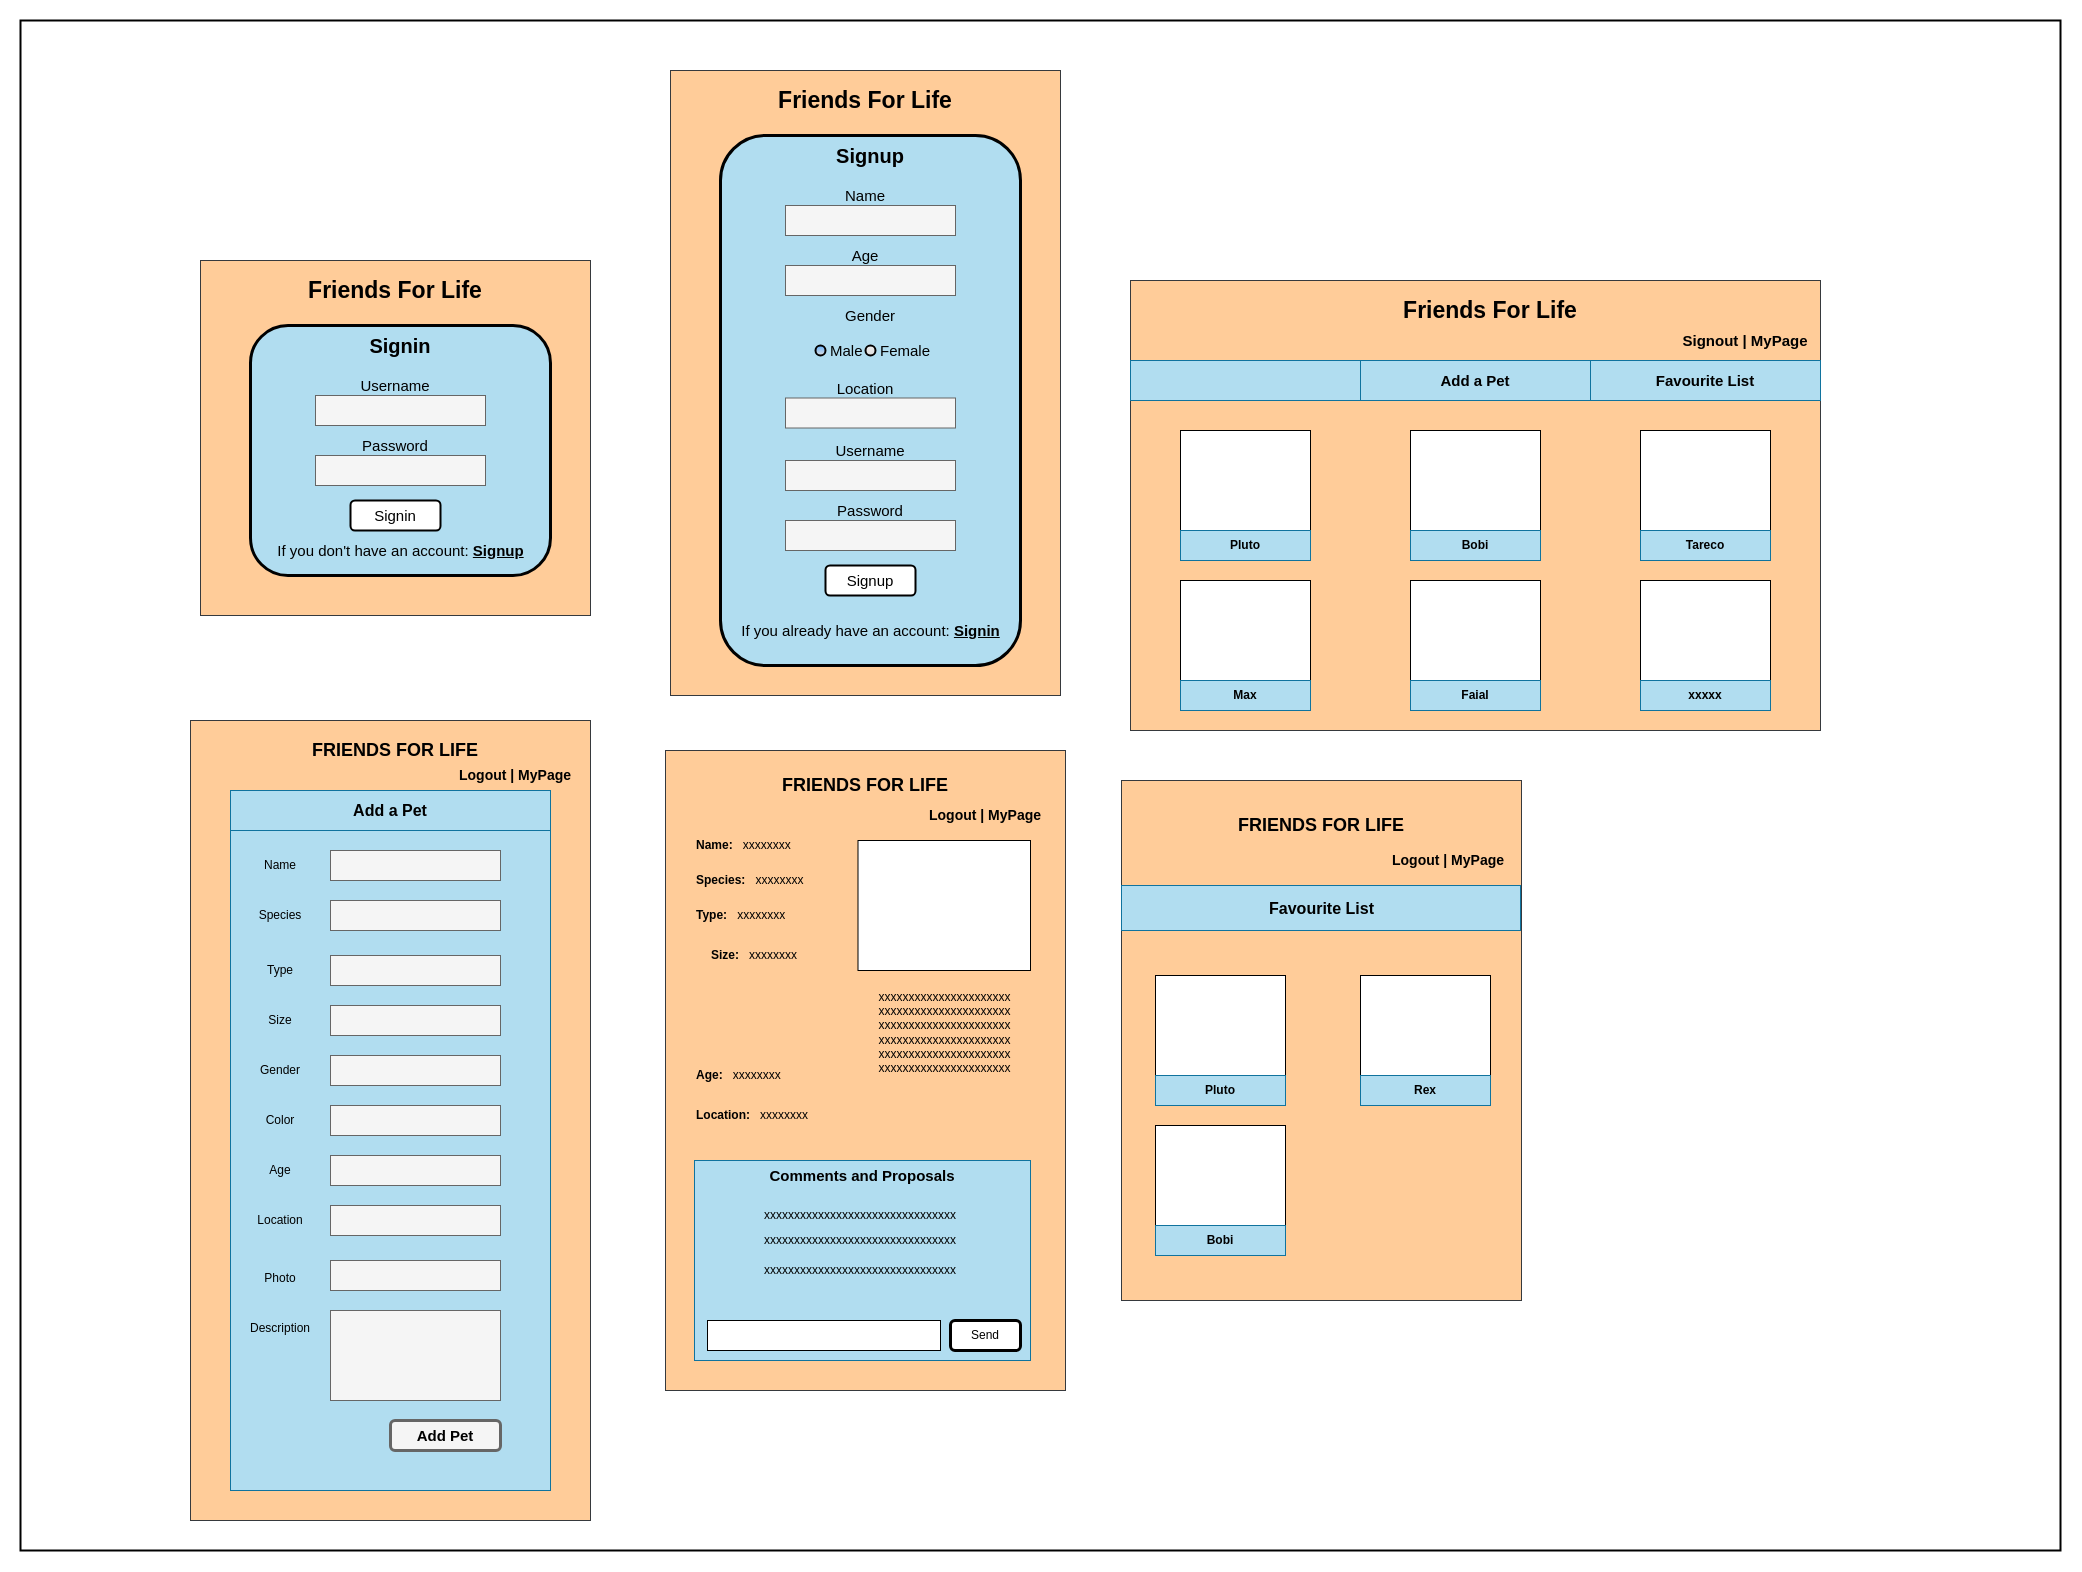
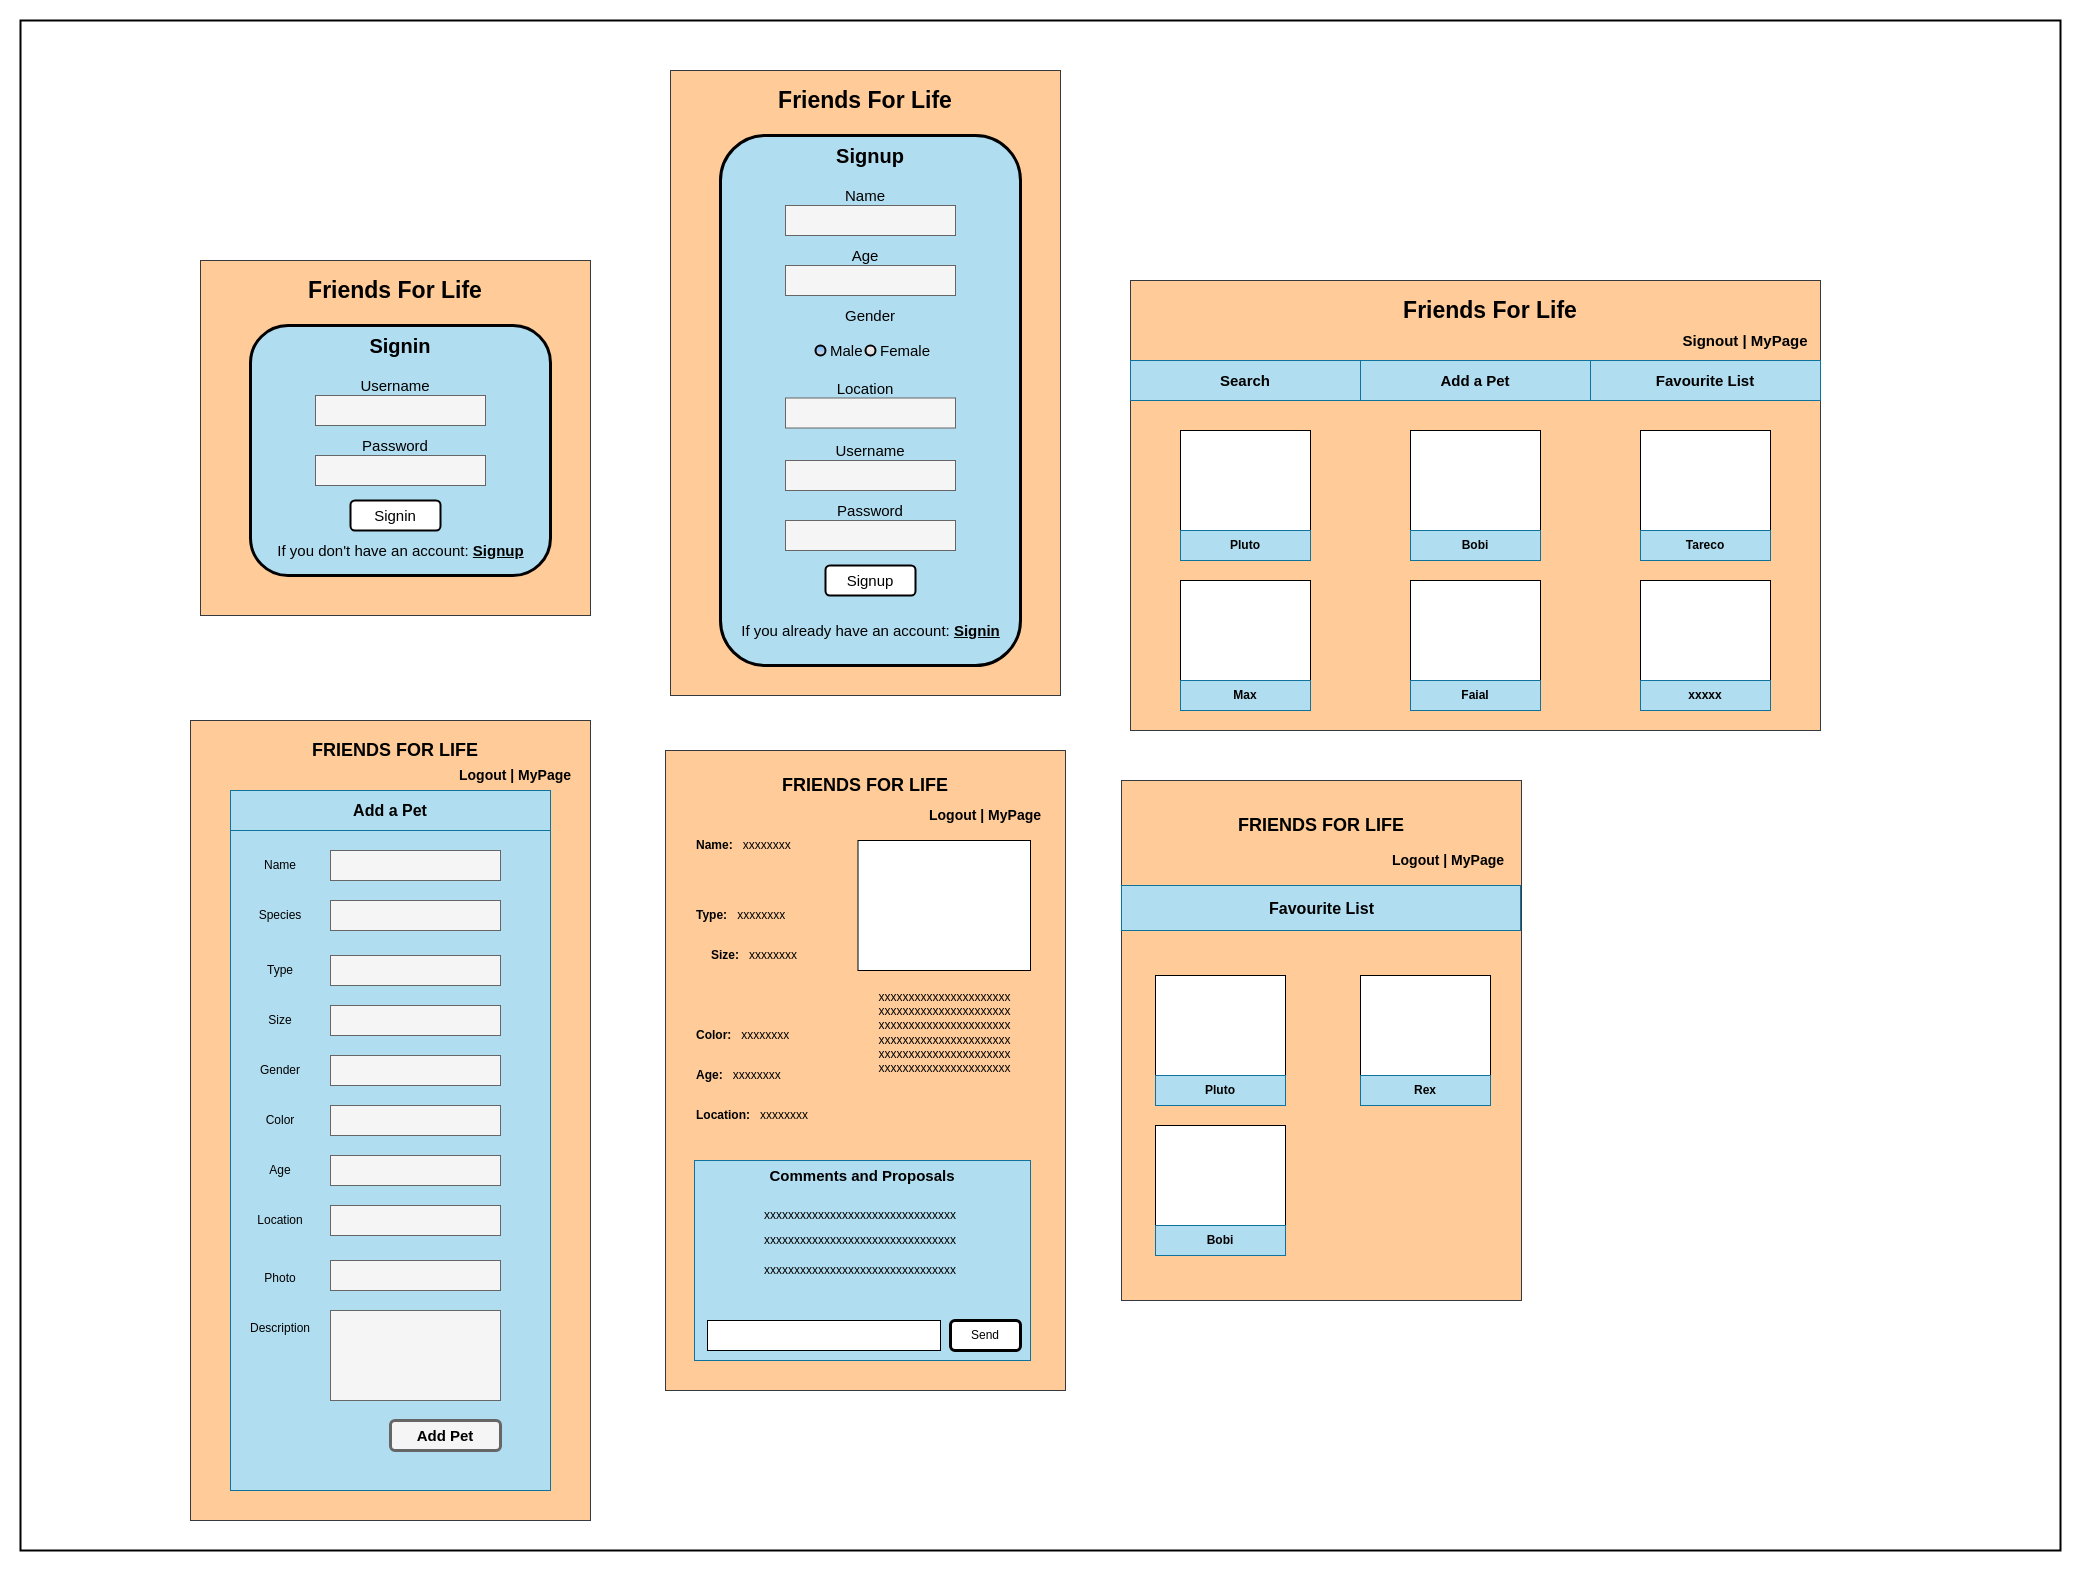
node "Search": added
node "Species: xxxxxxxx": removed
node "Color: xxxxxxxx": added
